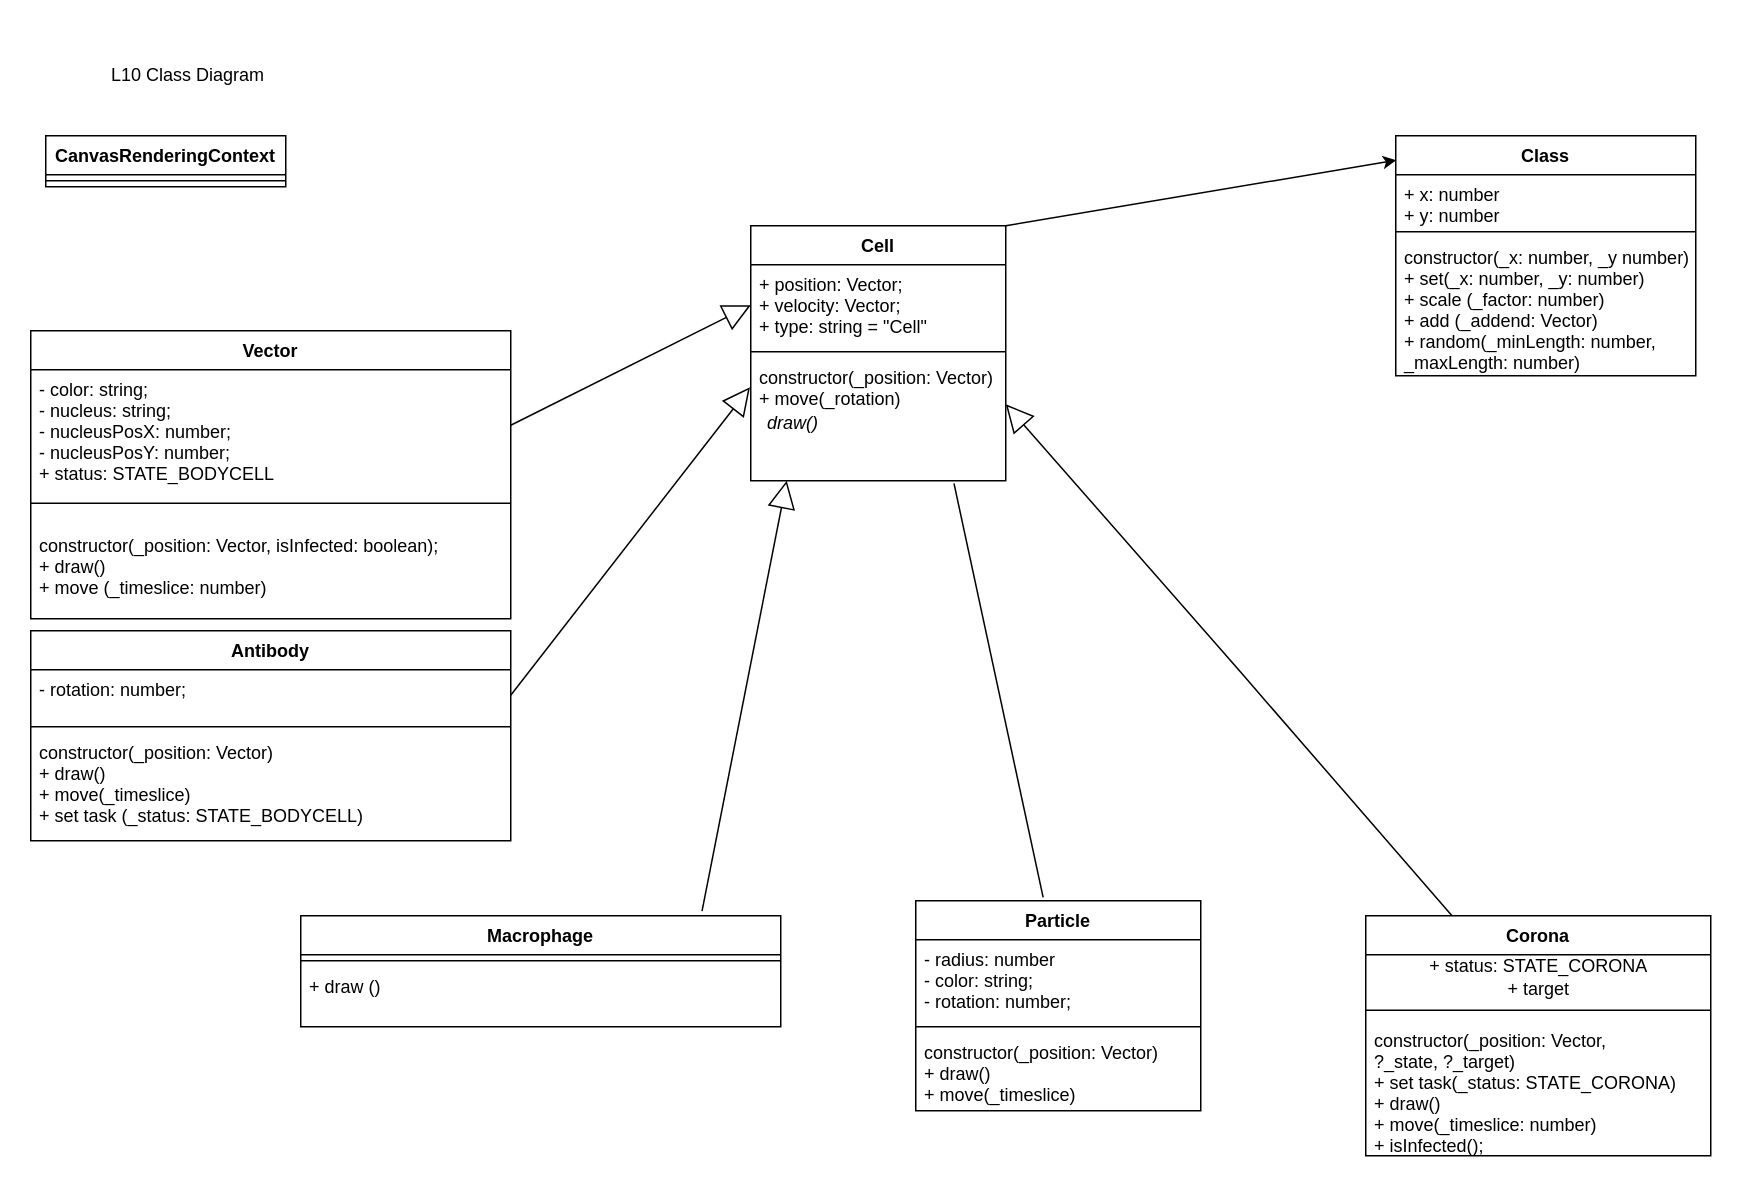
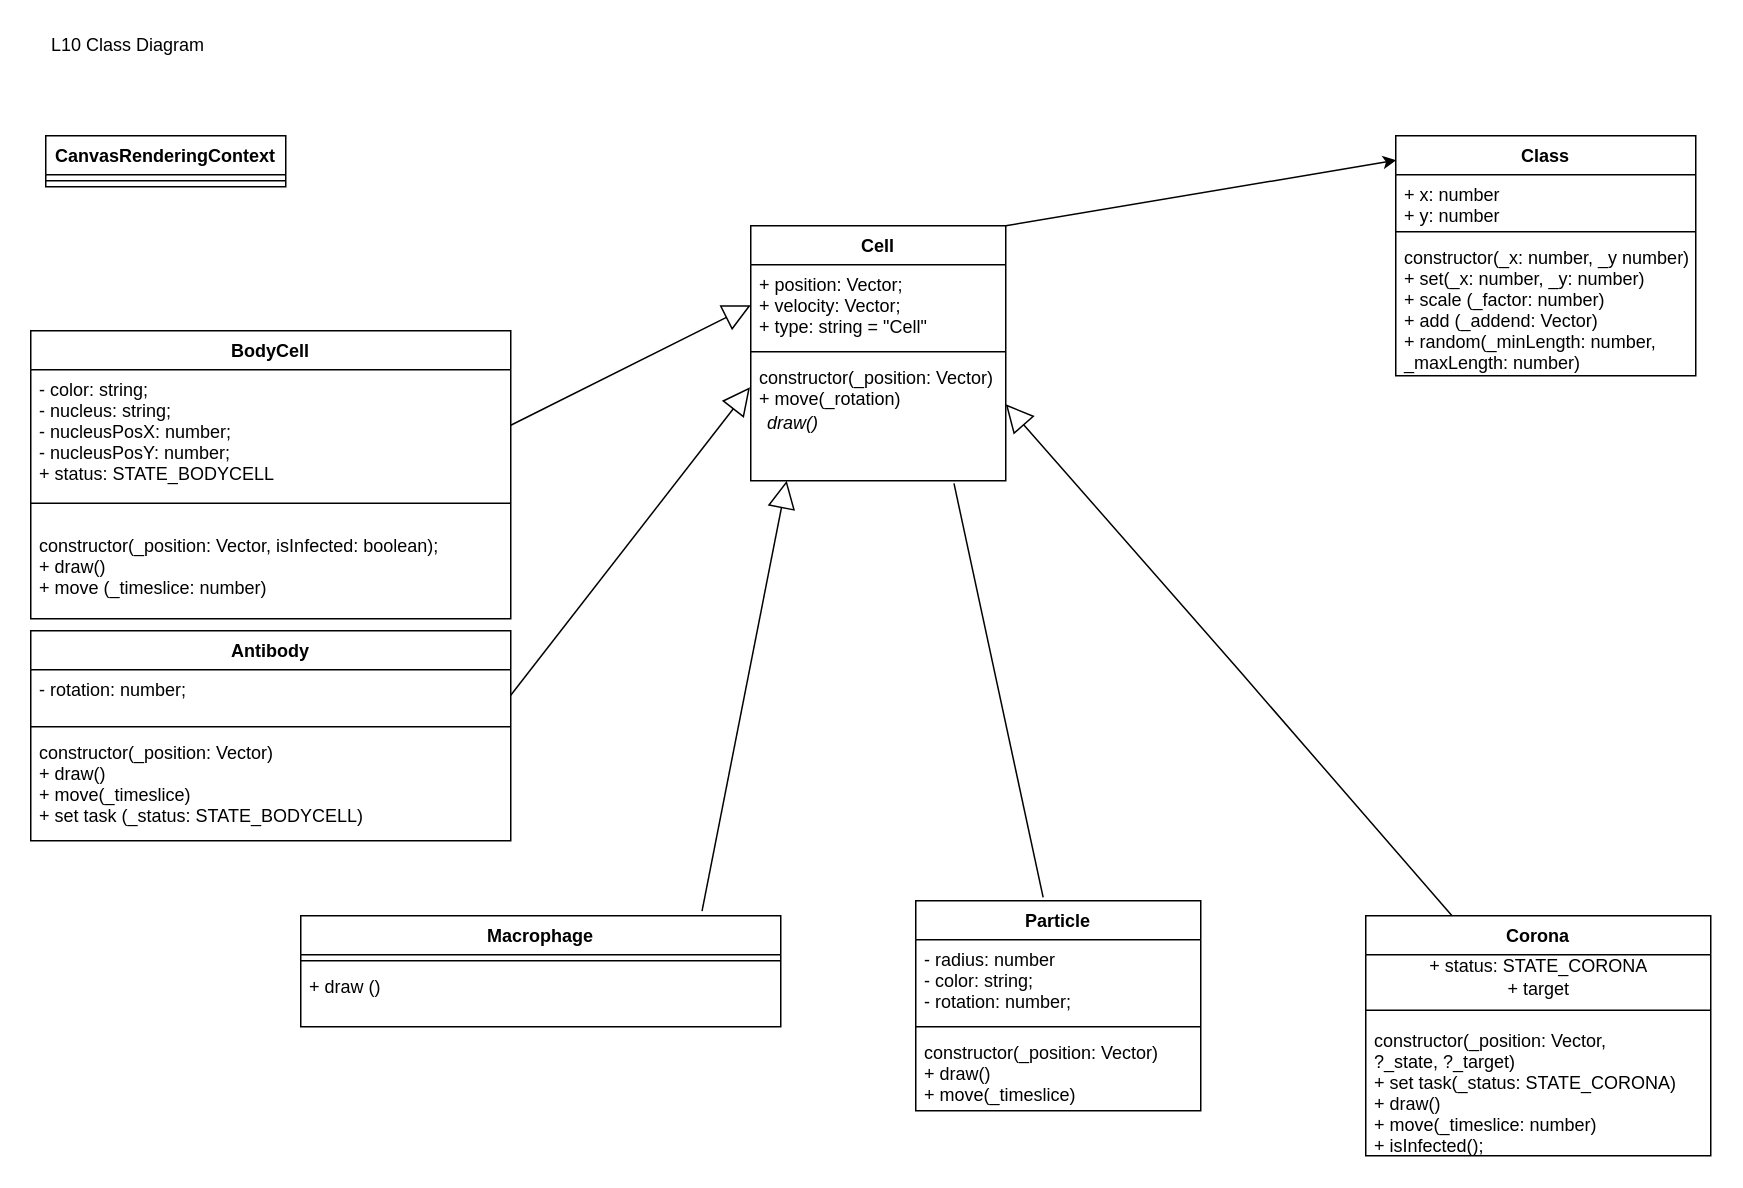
node "L10 Class Diagram": moved (188, 76) -> (128, 46)
node "Vector": label "Vector" -> "BodyCell"
